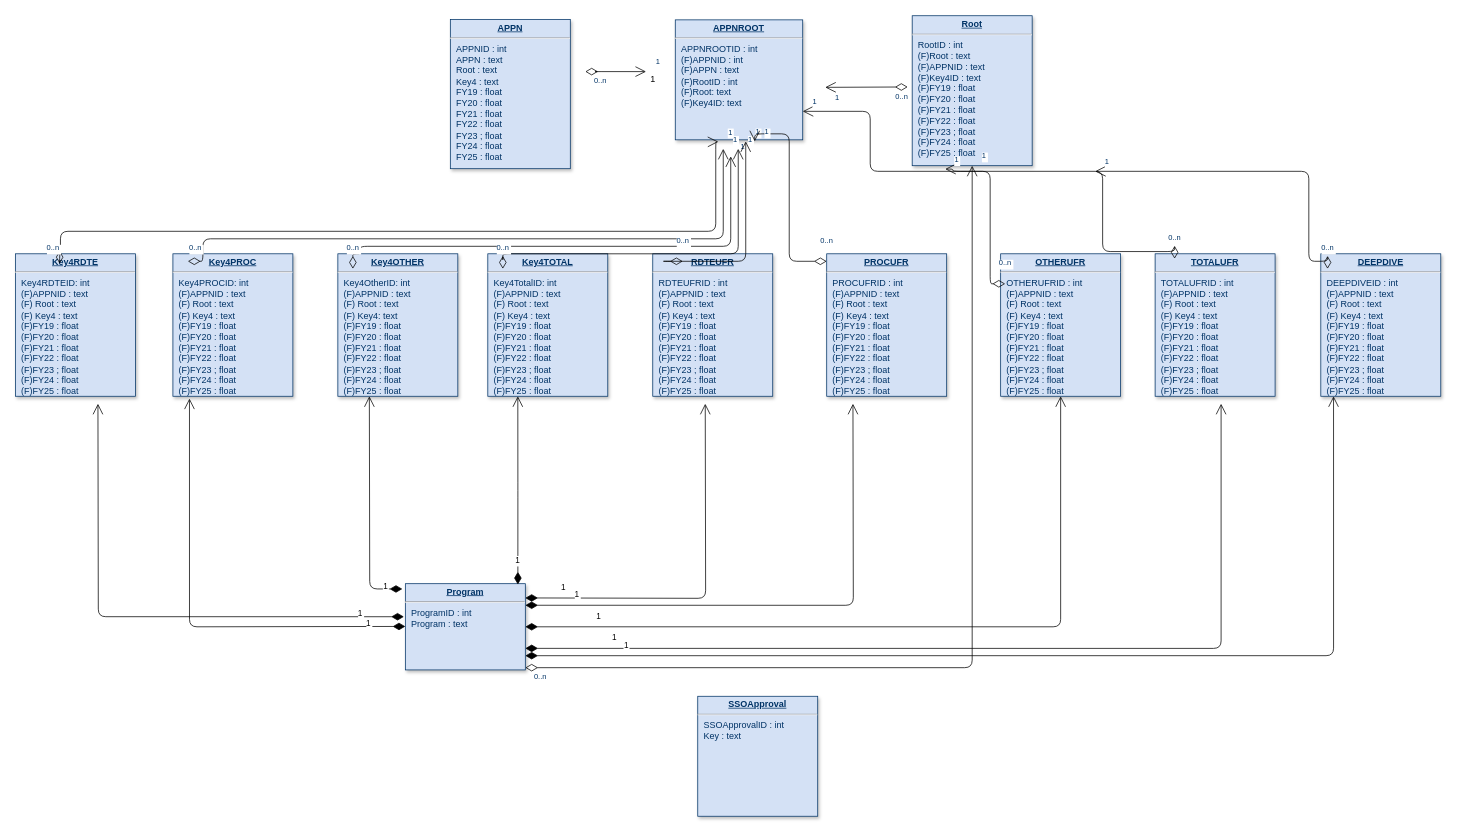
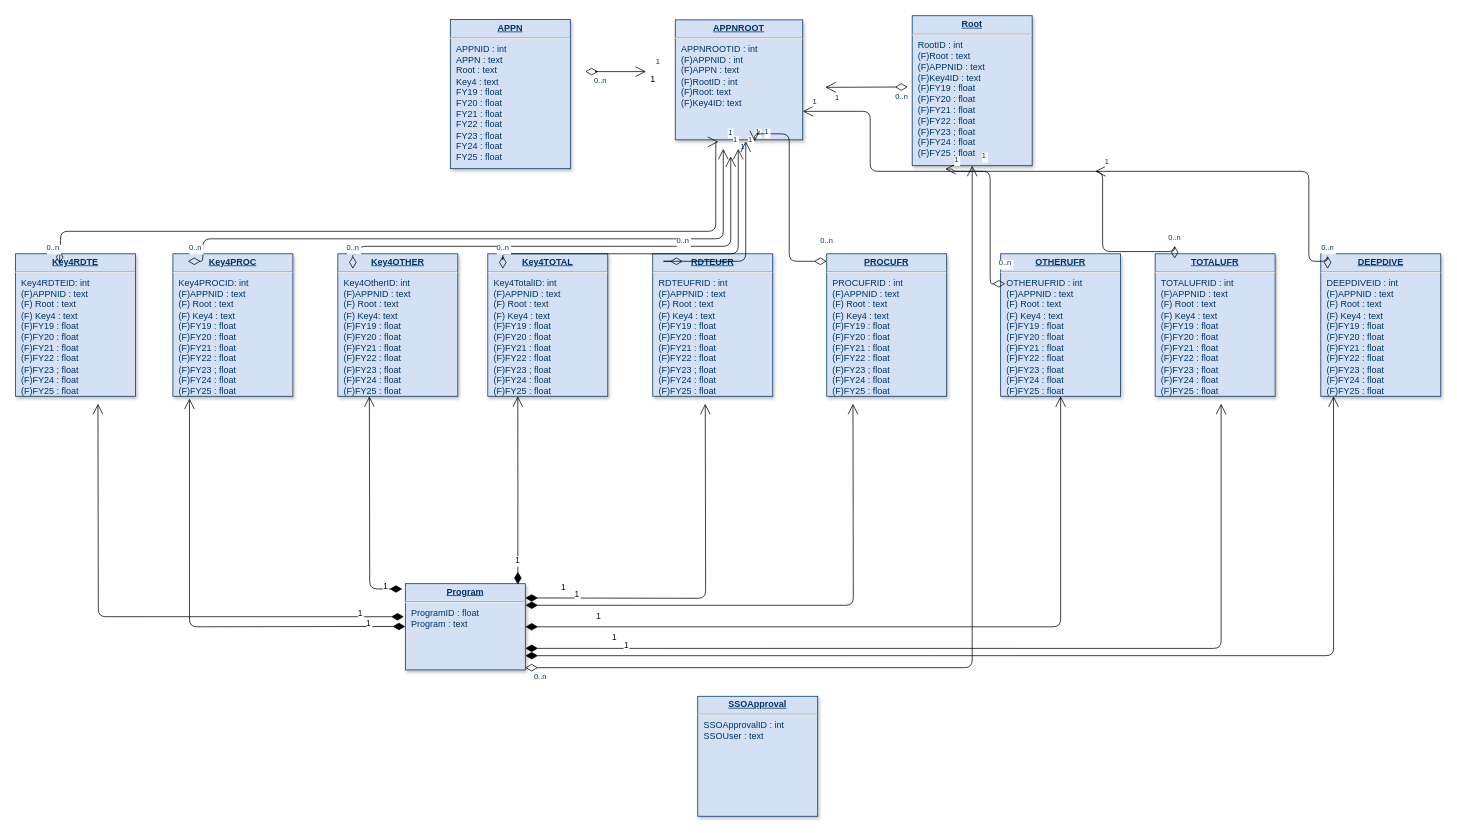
node "Program ProgramID : int Program : text": label "Program ProgramID : int Program : text" -> "Program ProgramID : float Program : text"
node "SSOApproval SSOApprovalID : int Key : text": label "SSOApproval SSOApprovalID : int Key : text" -> "SSOApproval SSOApprovalID : int SSOUser : text"
